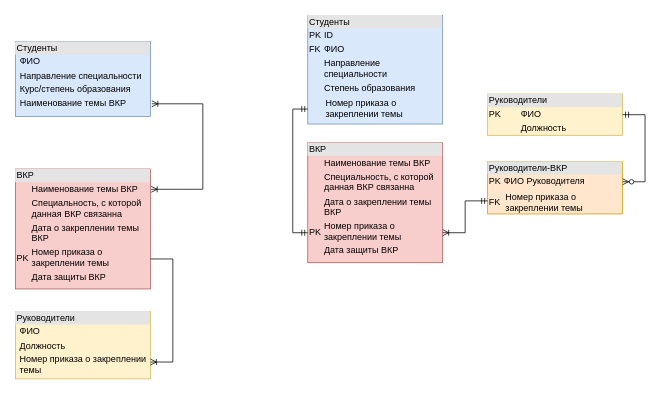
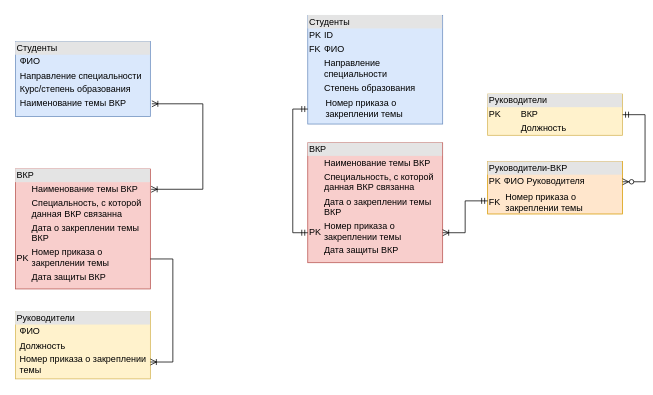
node "Руководители PK ФИО Должность": label "Руководители PK ФИО Должность" -> "Руководители PK ВКР Должность"
